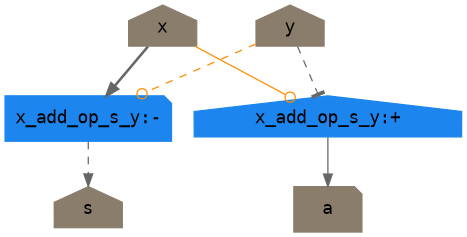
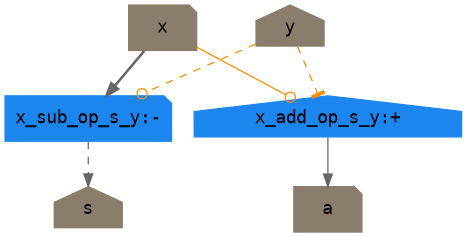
node "x": shape house -> note
edge "y" -> "x_add_op_s_y:+": color gray40 -> darkorange
node "x_add_op_s_y:-": label "x_add_op_s_y:-" -> "x_sub_op_s_y:-"
